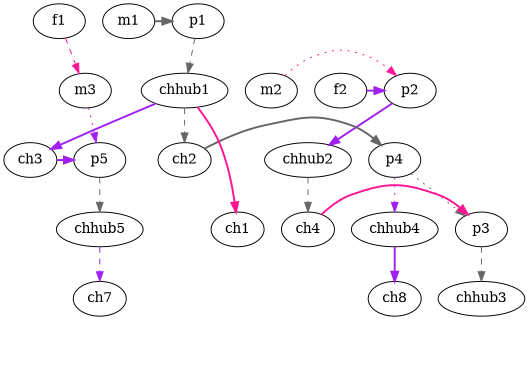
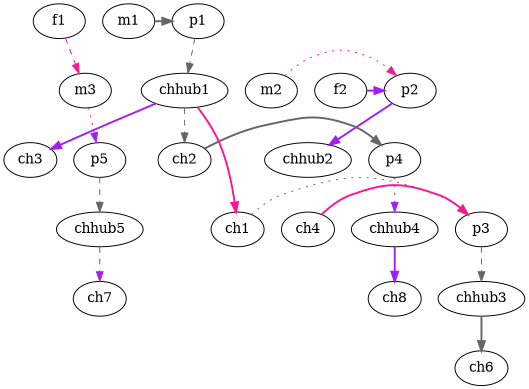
edge "ch3" -> "p5": removed
edge "p4" -> "p3": now "ch1" -> "p3"
edge "chhub2" -> "ch4": removed
node "ch6": added
